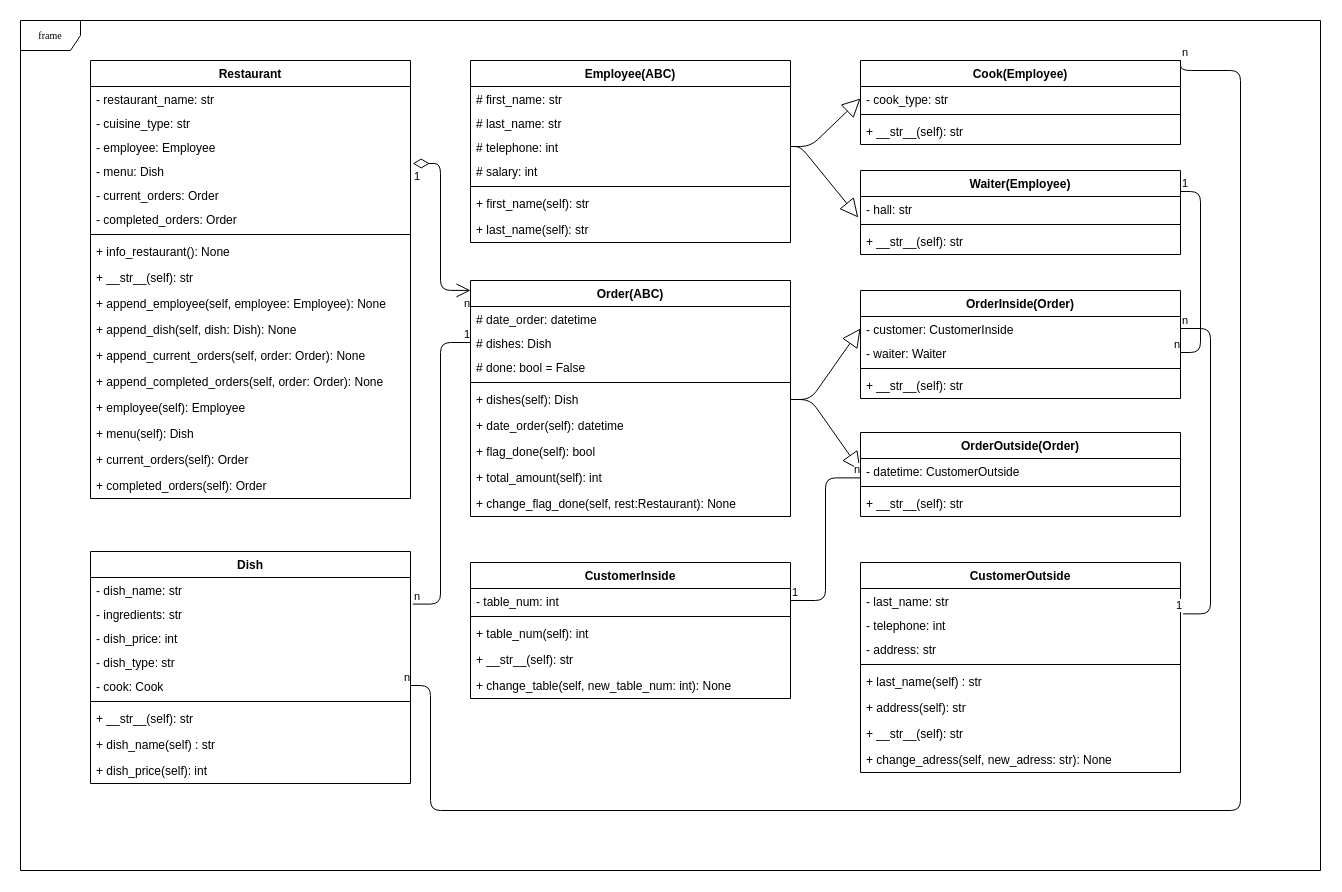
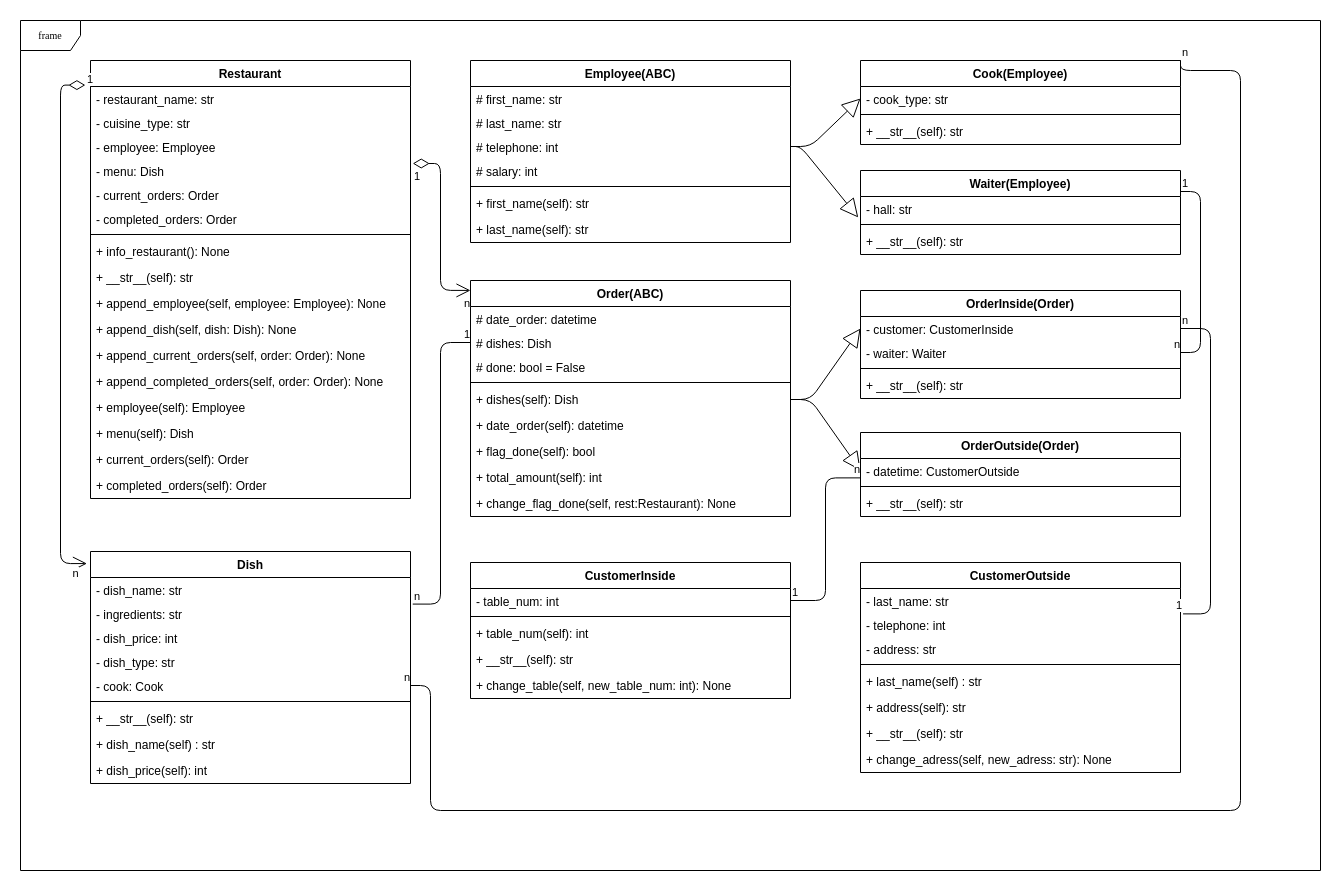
edge "- restaurant_name: str" -- "Dish": added, labels "1", "n"
